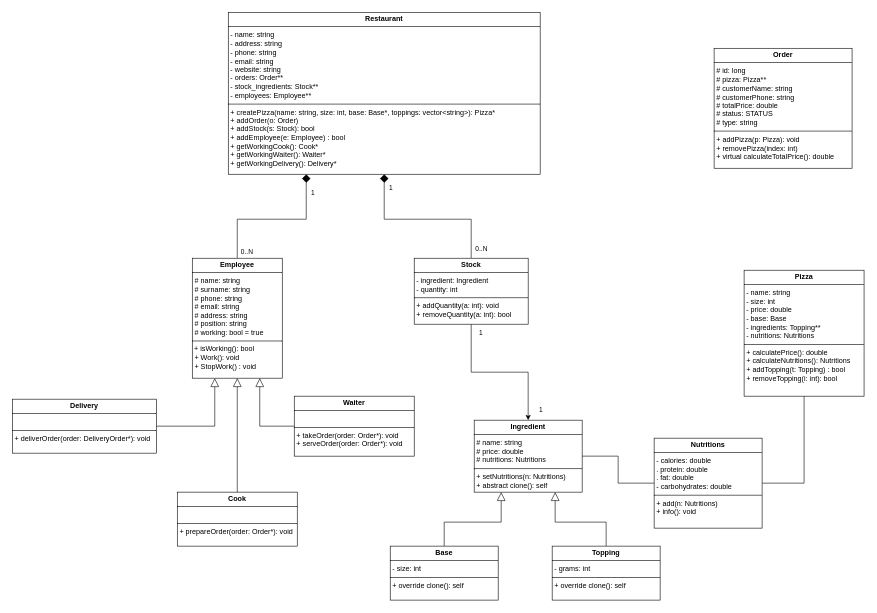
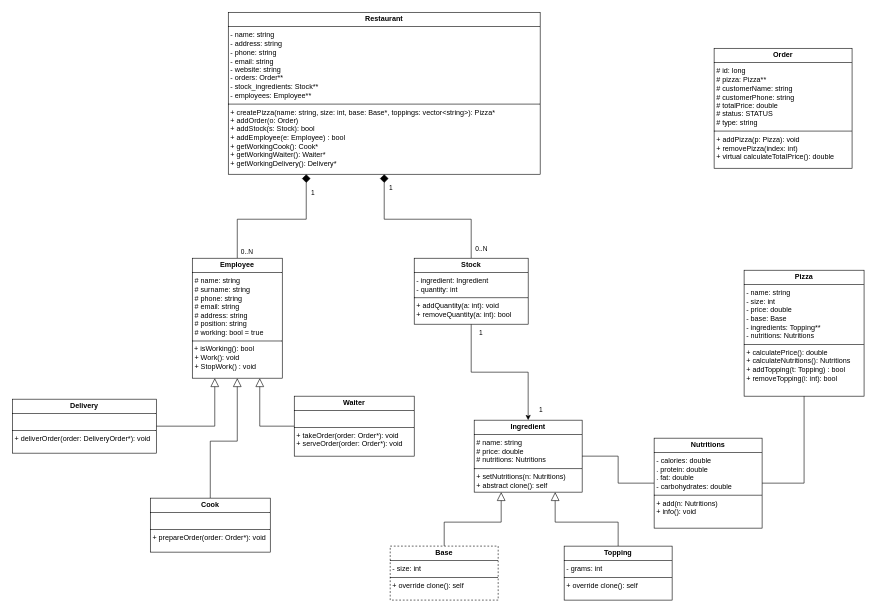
node "Cook + prepareOrder(order: Order*): void": moved (237, 519) -> (210, 525)
node "Base - size: int + override clone(): self": style solid -> dashed
node "Topping - grams: int + override clone(): self": moved (606, 573) -> (618, 573)
